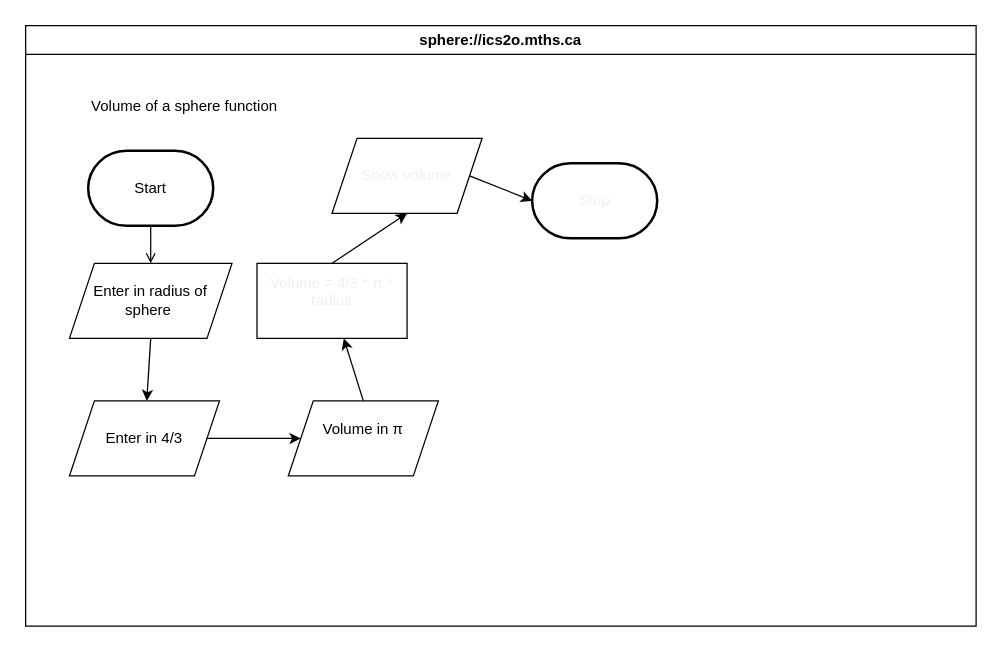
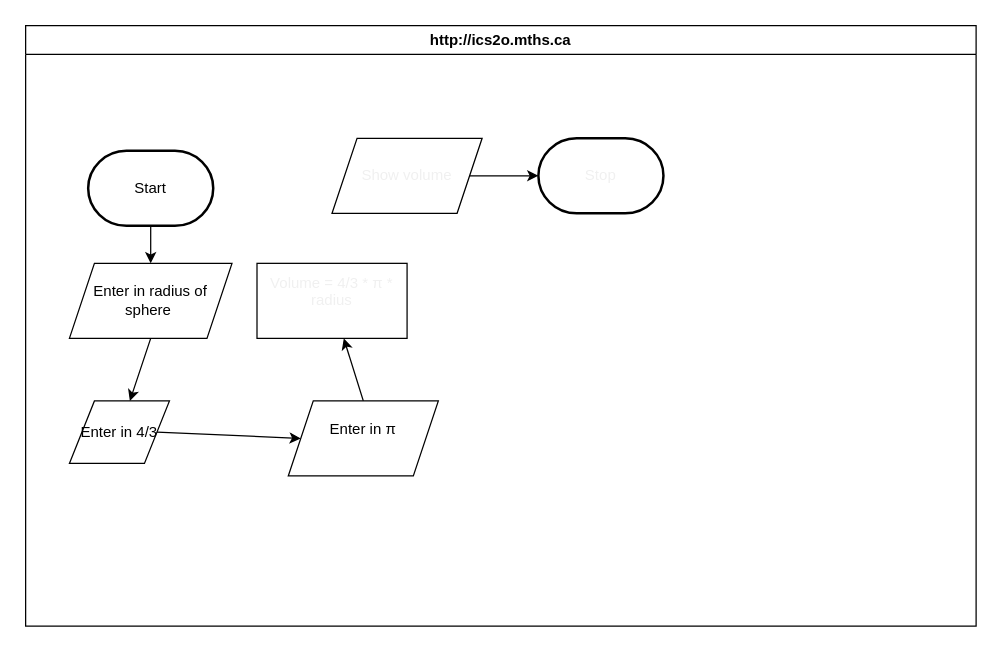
node "sphere://ics2o.mths.ca": label "sphere://ics2o.mths.ca" -> "http://ics2o.mths.ca"
node "Volume of a sphere function": removed
node "Stop": moved (594, 201) -> (601, 176)
edge "Volume = 4/3 * π * radius" -> "Show volume": removed
edge "Start" -> "Enter in radius of sphere": arrowhead open -> classic
node "Enter in 4/3": size 150x75 -> 100x63
node "Volume in π": label "Volume in π" -> "Enter in π"
